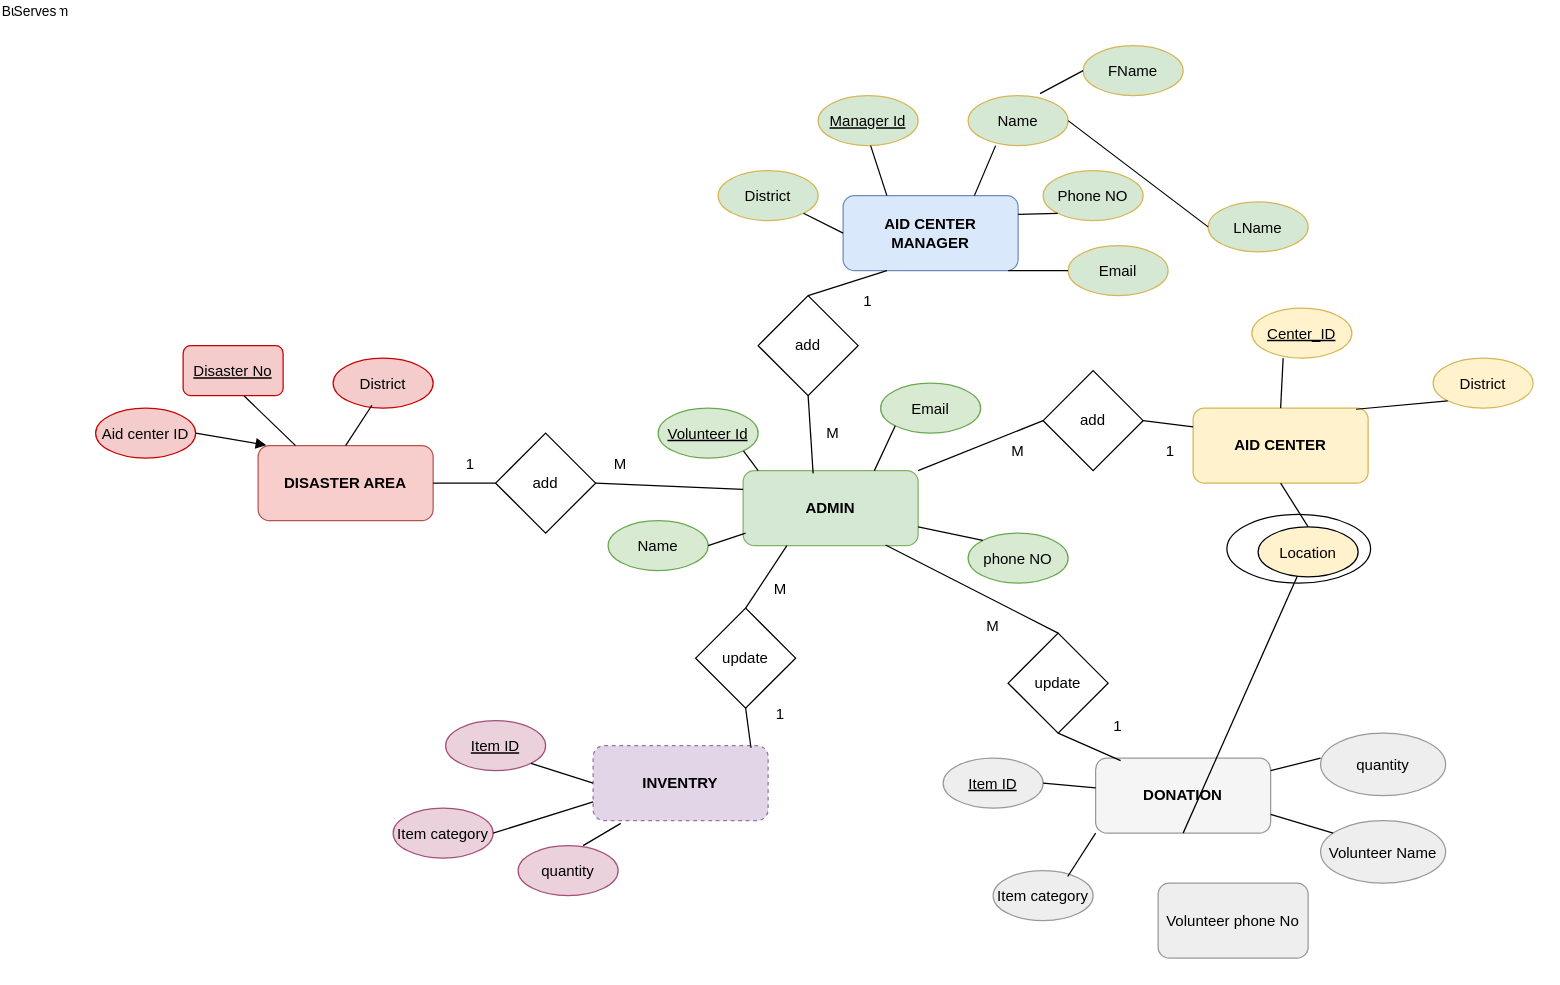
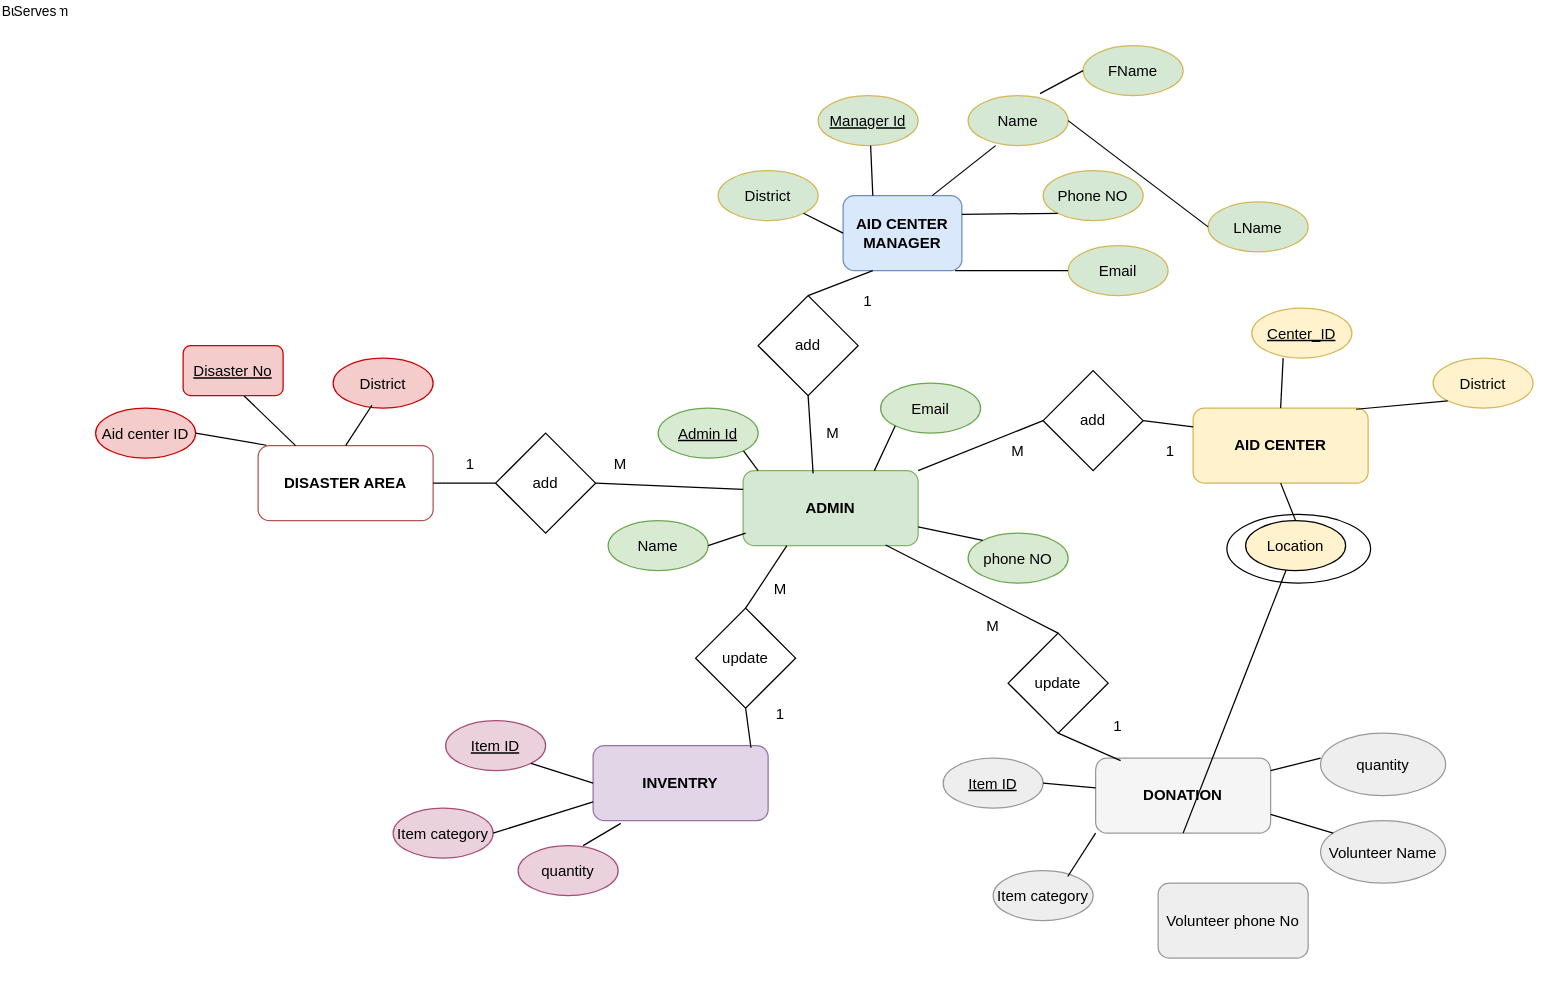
node "AID CENTER MANAGER": size 175x75 -> 119x75
node "Volunteer Id": label "Volunteer Id" -> "Admin Id"
edge "Aid center ID" -> "DISASTER AREA": arrowhead block -> none
node "DISASTER AREA": fillcolor #f8cecc -> #ffffff
node "Location": moved (1308, 552) -> (1296, 546)
node "INVENTRY": style dashed -> solid
